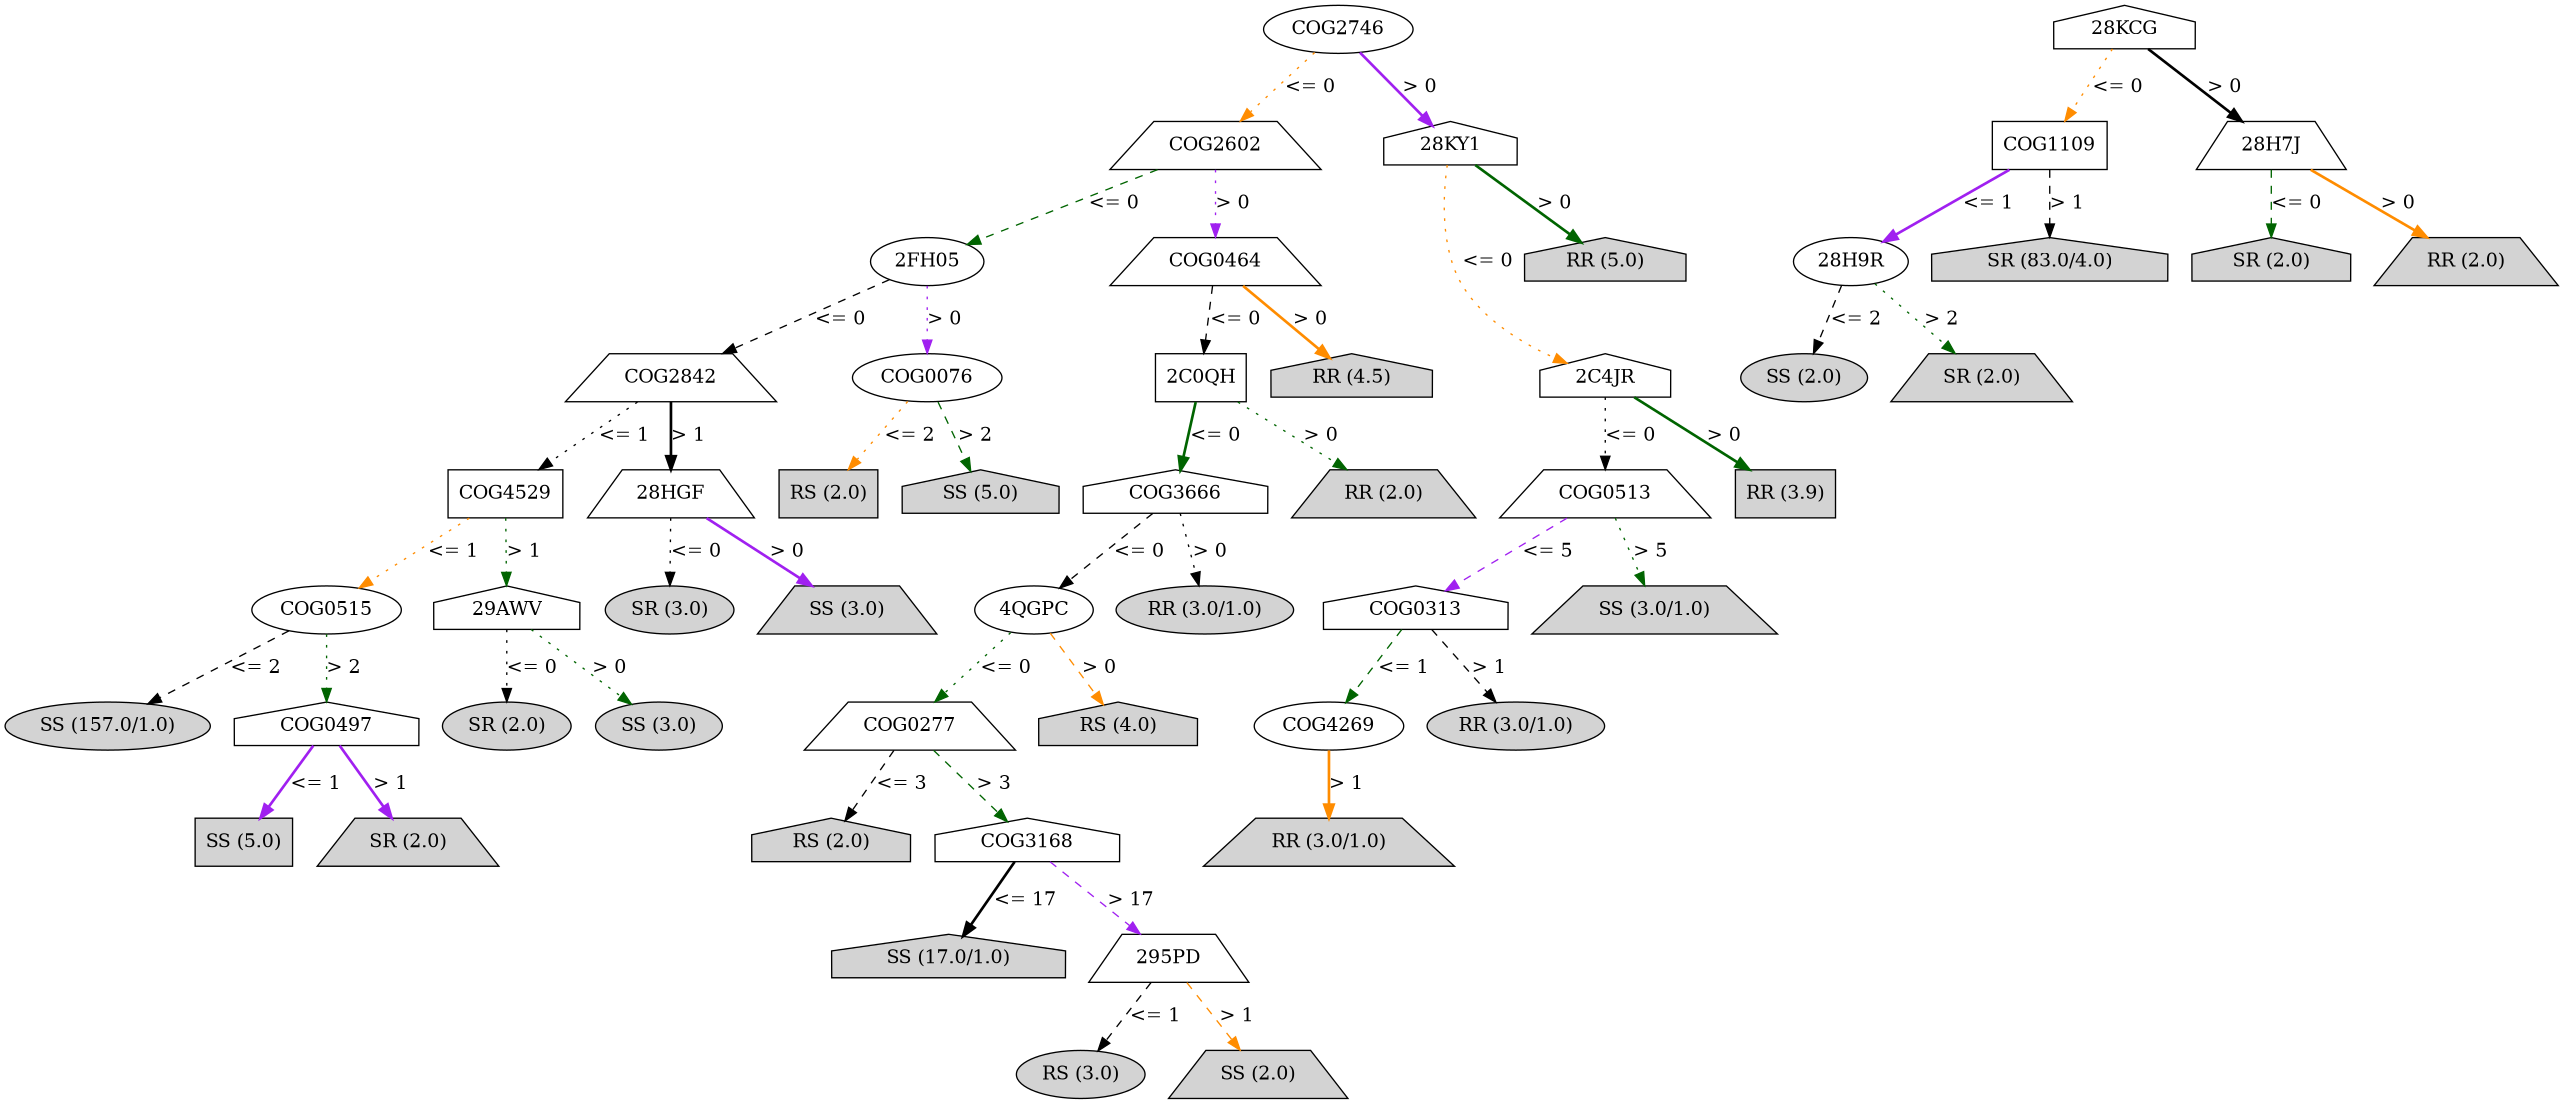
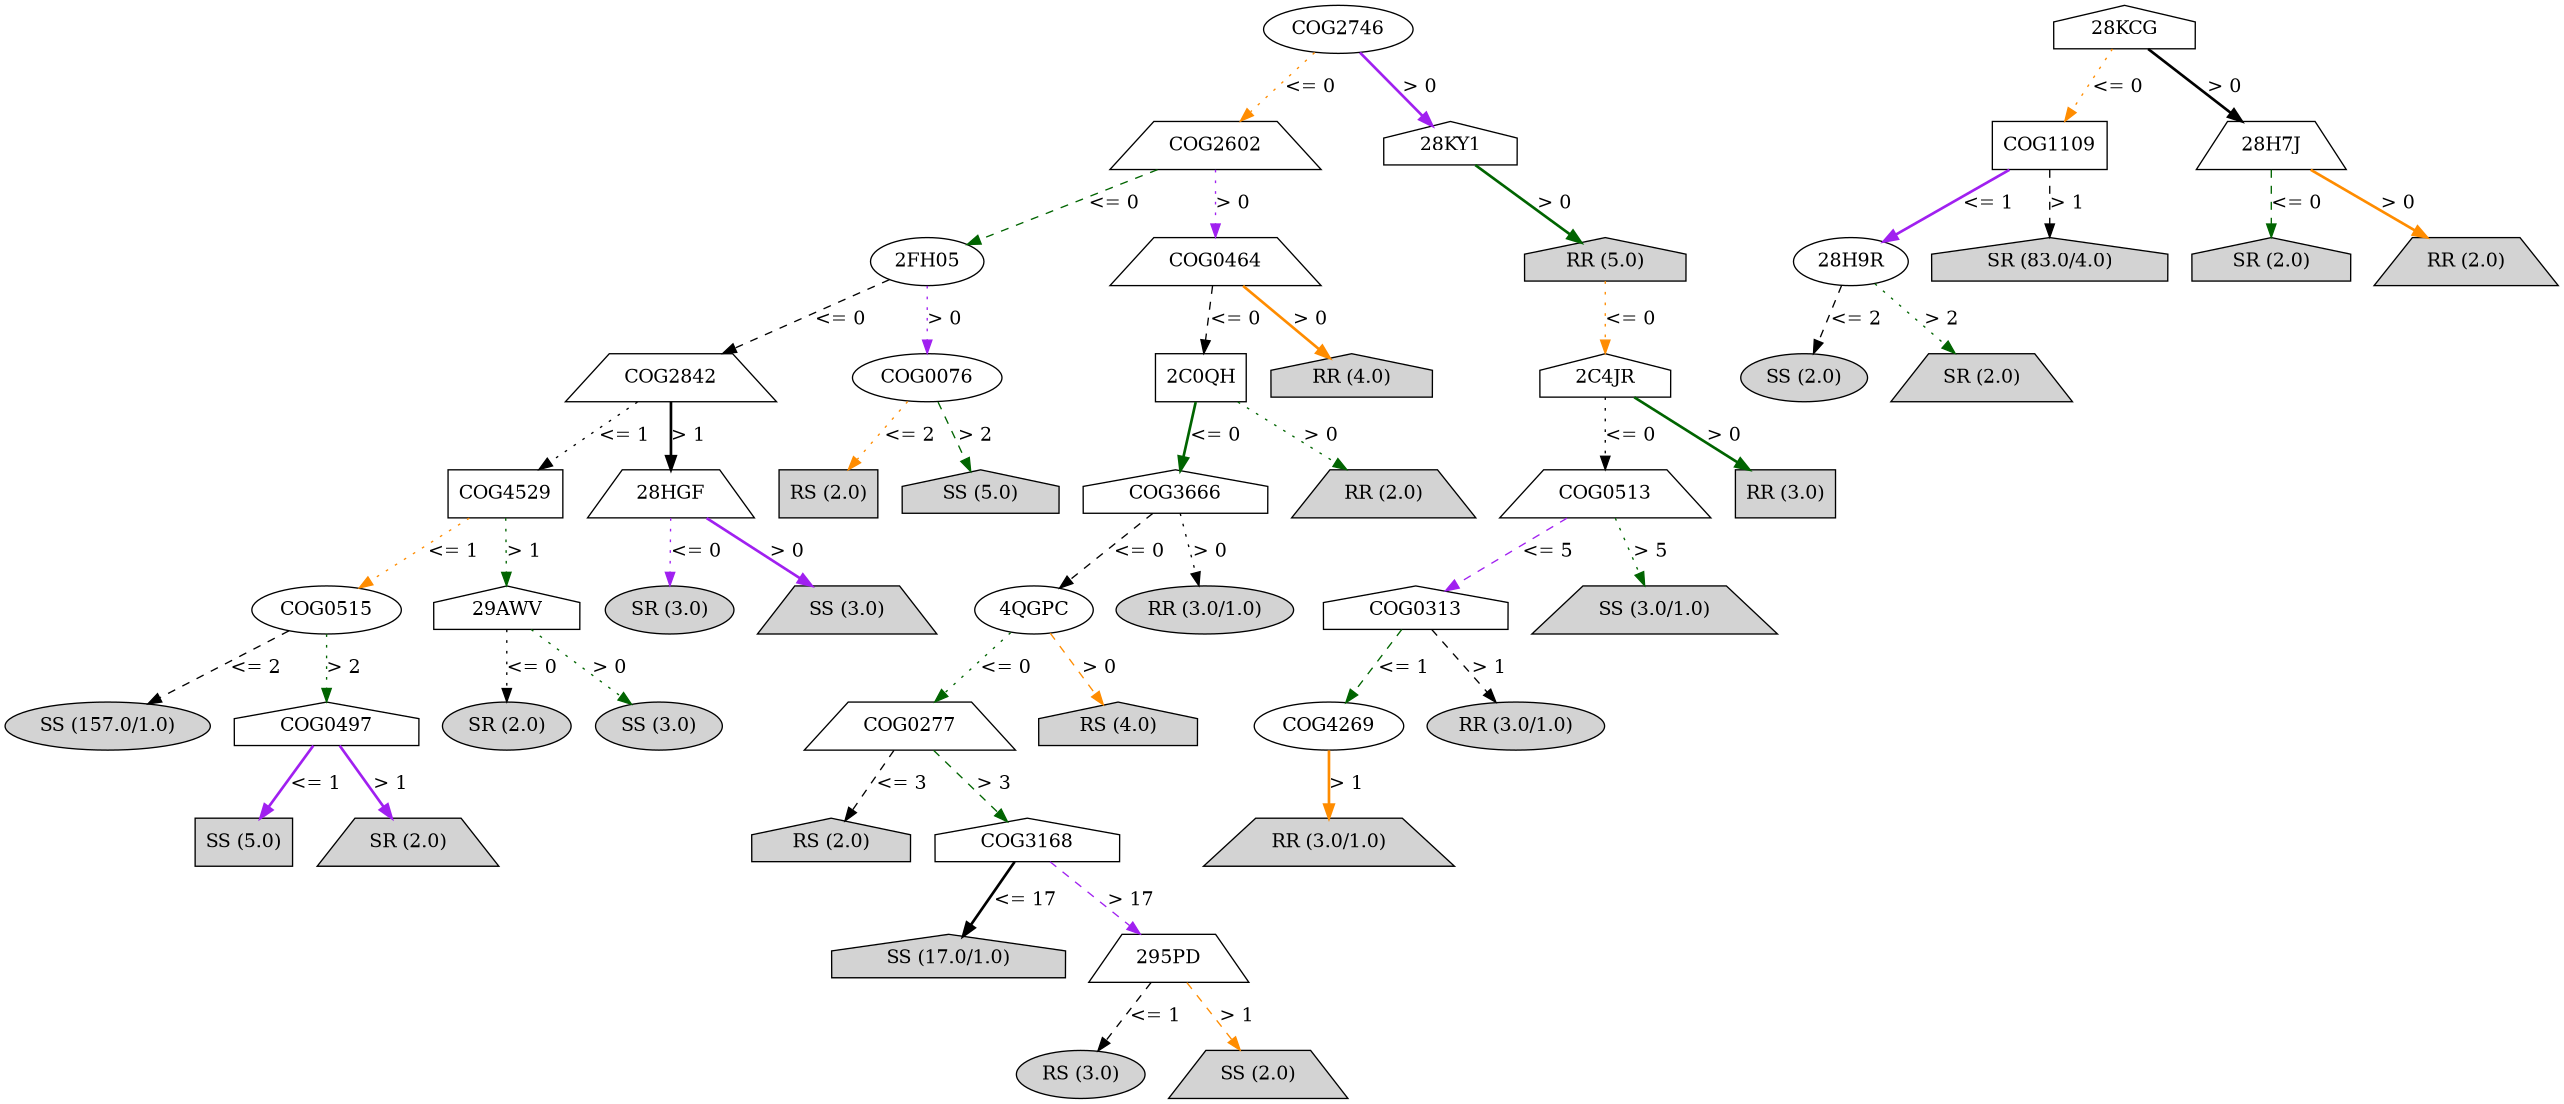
edge "28KY1" -> "2C4JR": now "RR (5.0)" -> "2C4JR"
node "RR (4.5)": label "RR (4.5)" -> "RR (4.0)"
node "RR (3.9)": label "RR (3.9)" -> "RR (3.0)"
edge "28HGF" -> "SR (3.0)": color black -> purple
